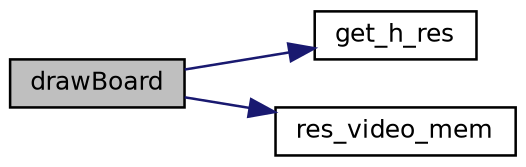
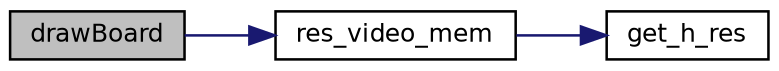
edge "drawBoard" -> "get_h_res": now "res_video_mem" -> "get_h_res"
